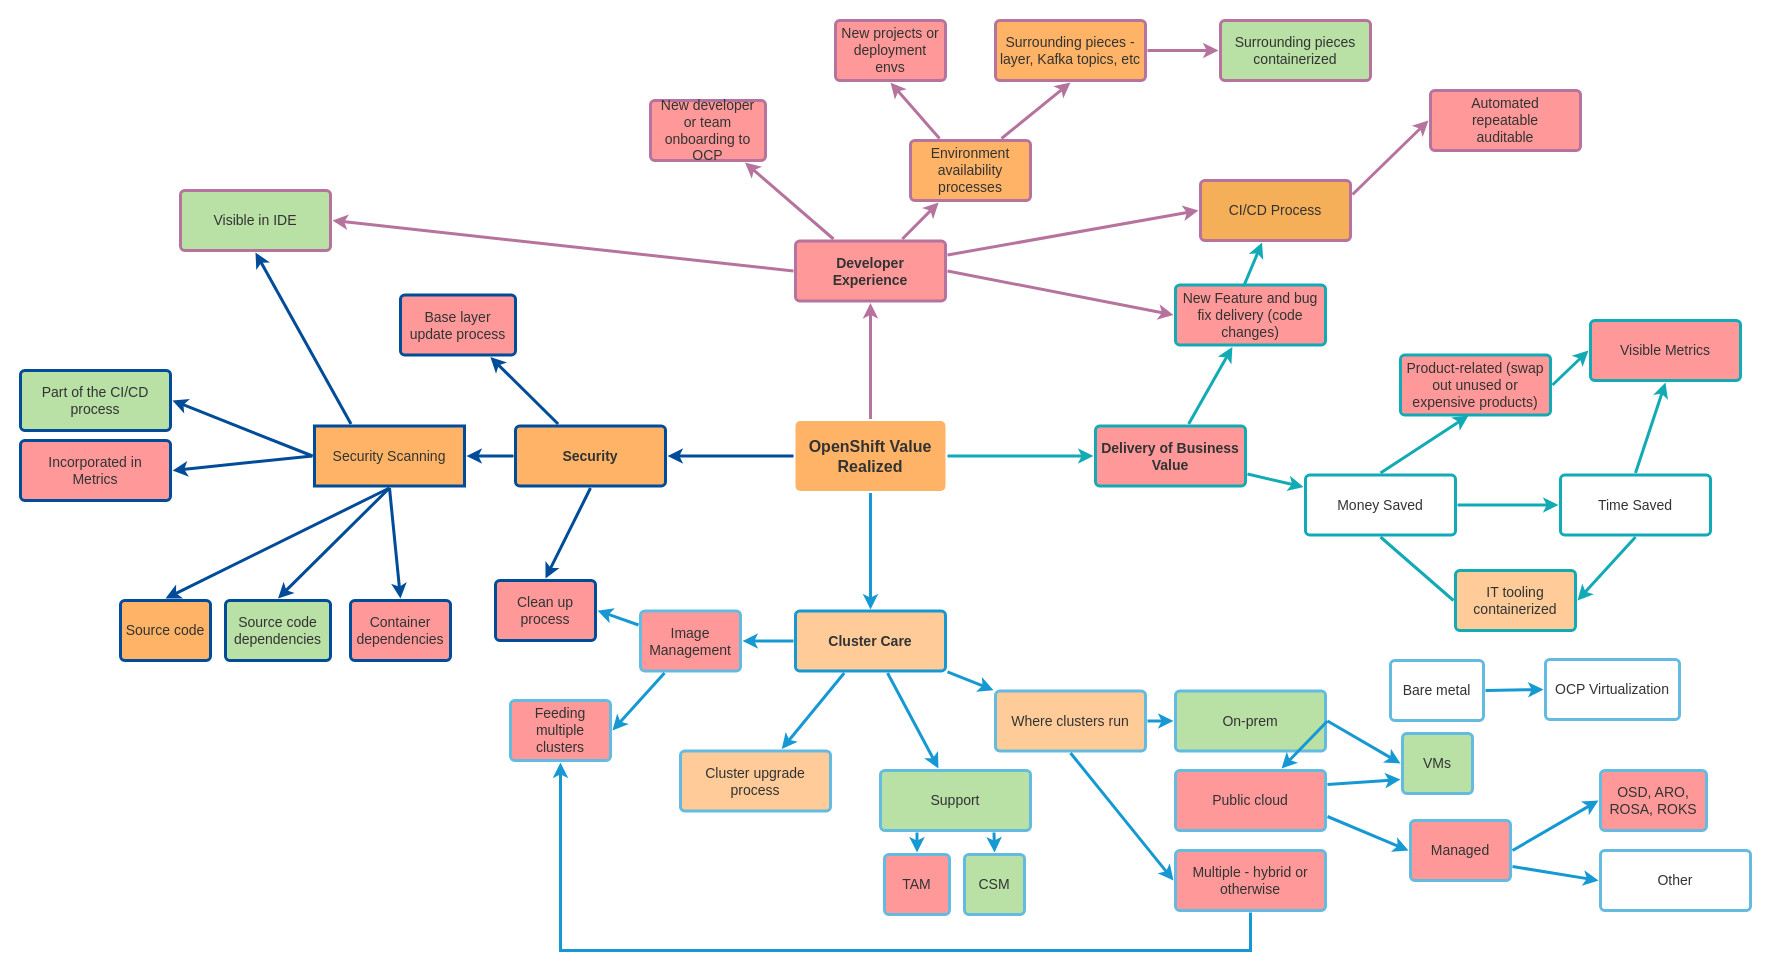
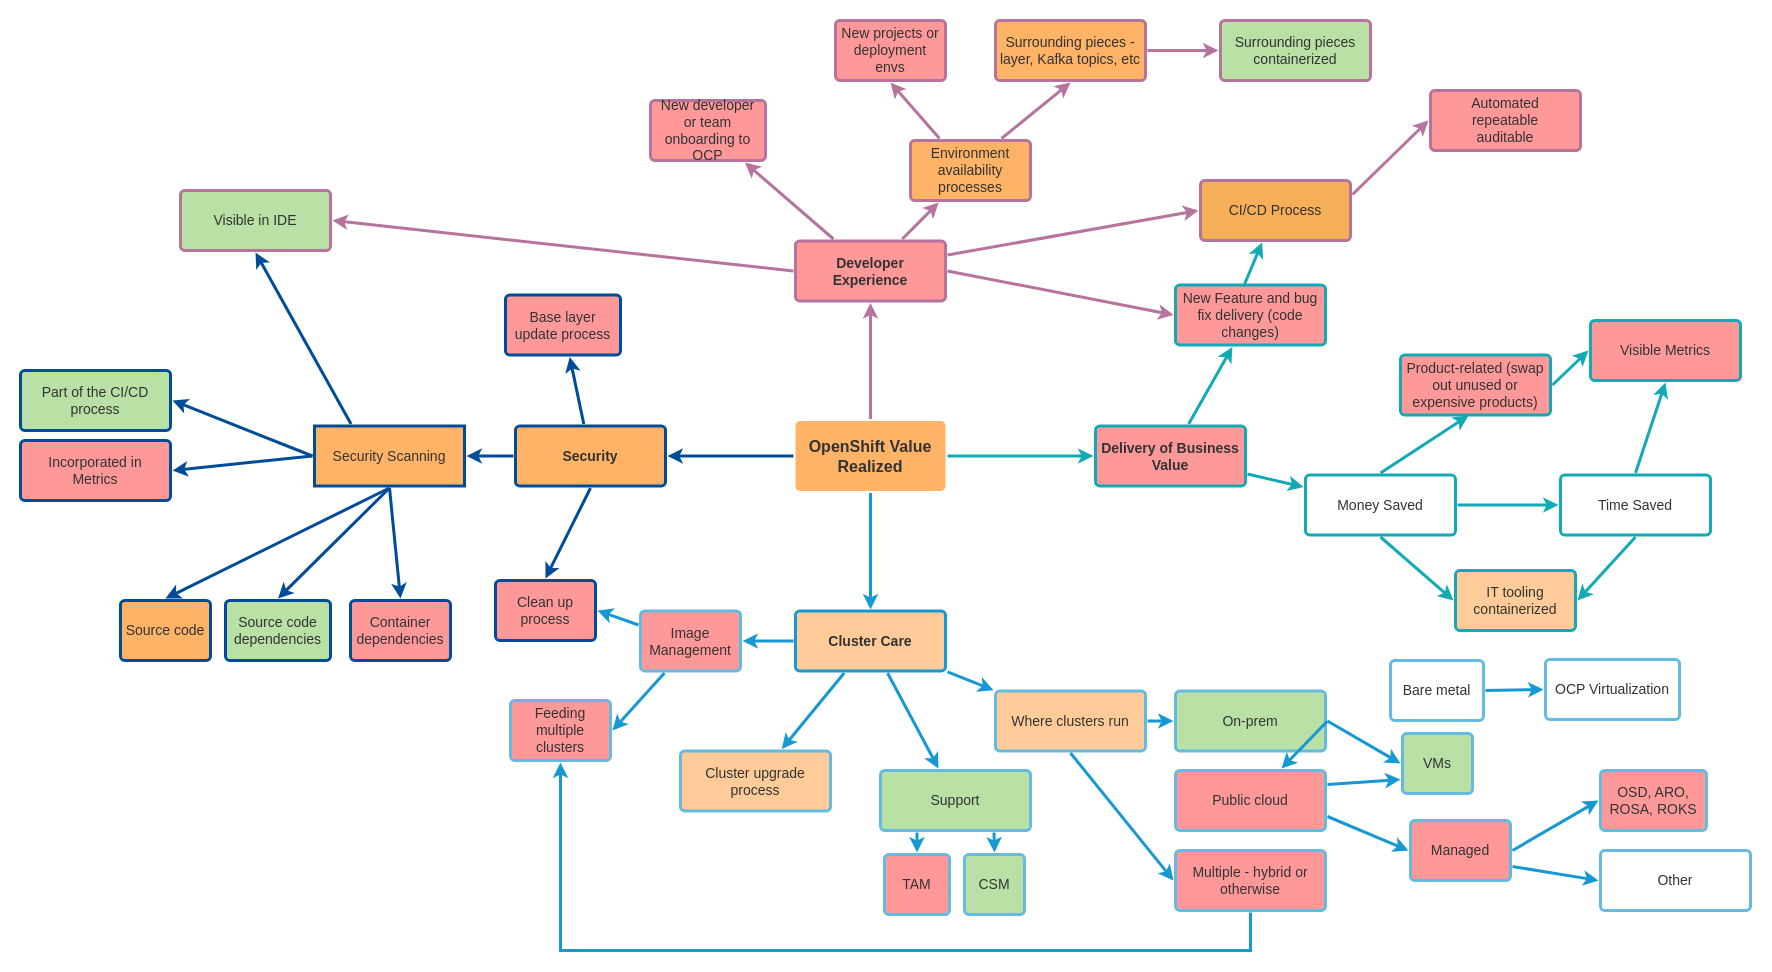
node "Base layer update process": moved (458, 325) -> (563, 325)
edge "Money Saved" -- "IT tooling containerized": arrowhead none -> classic
